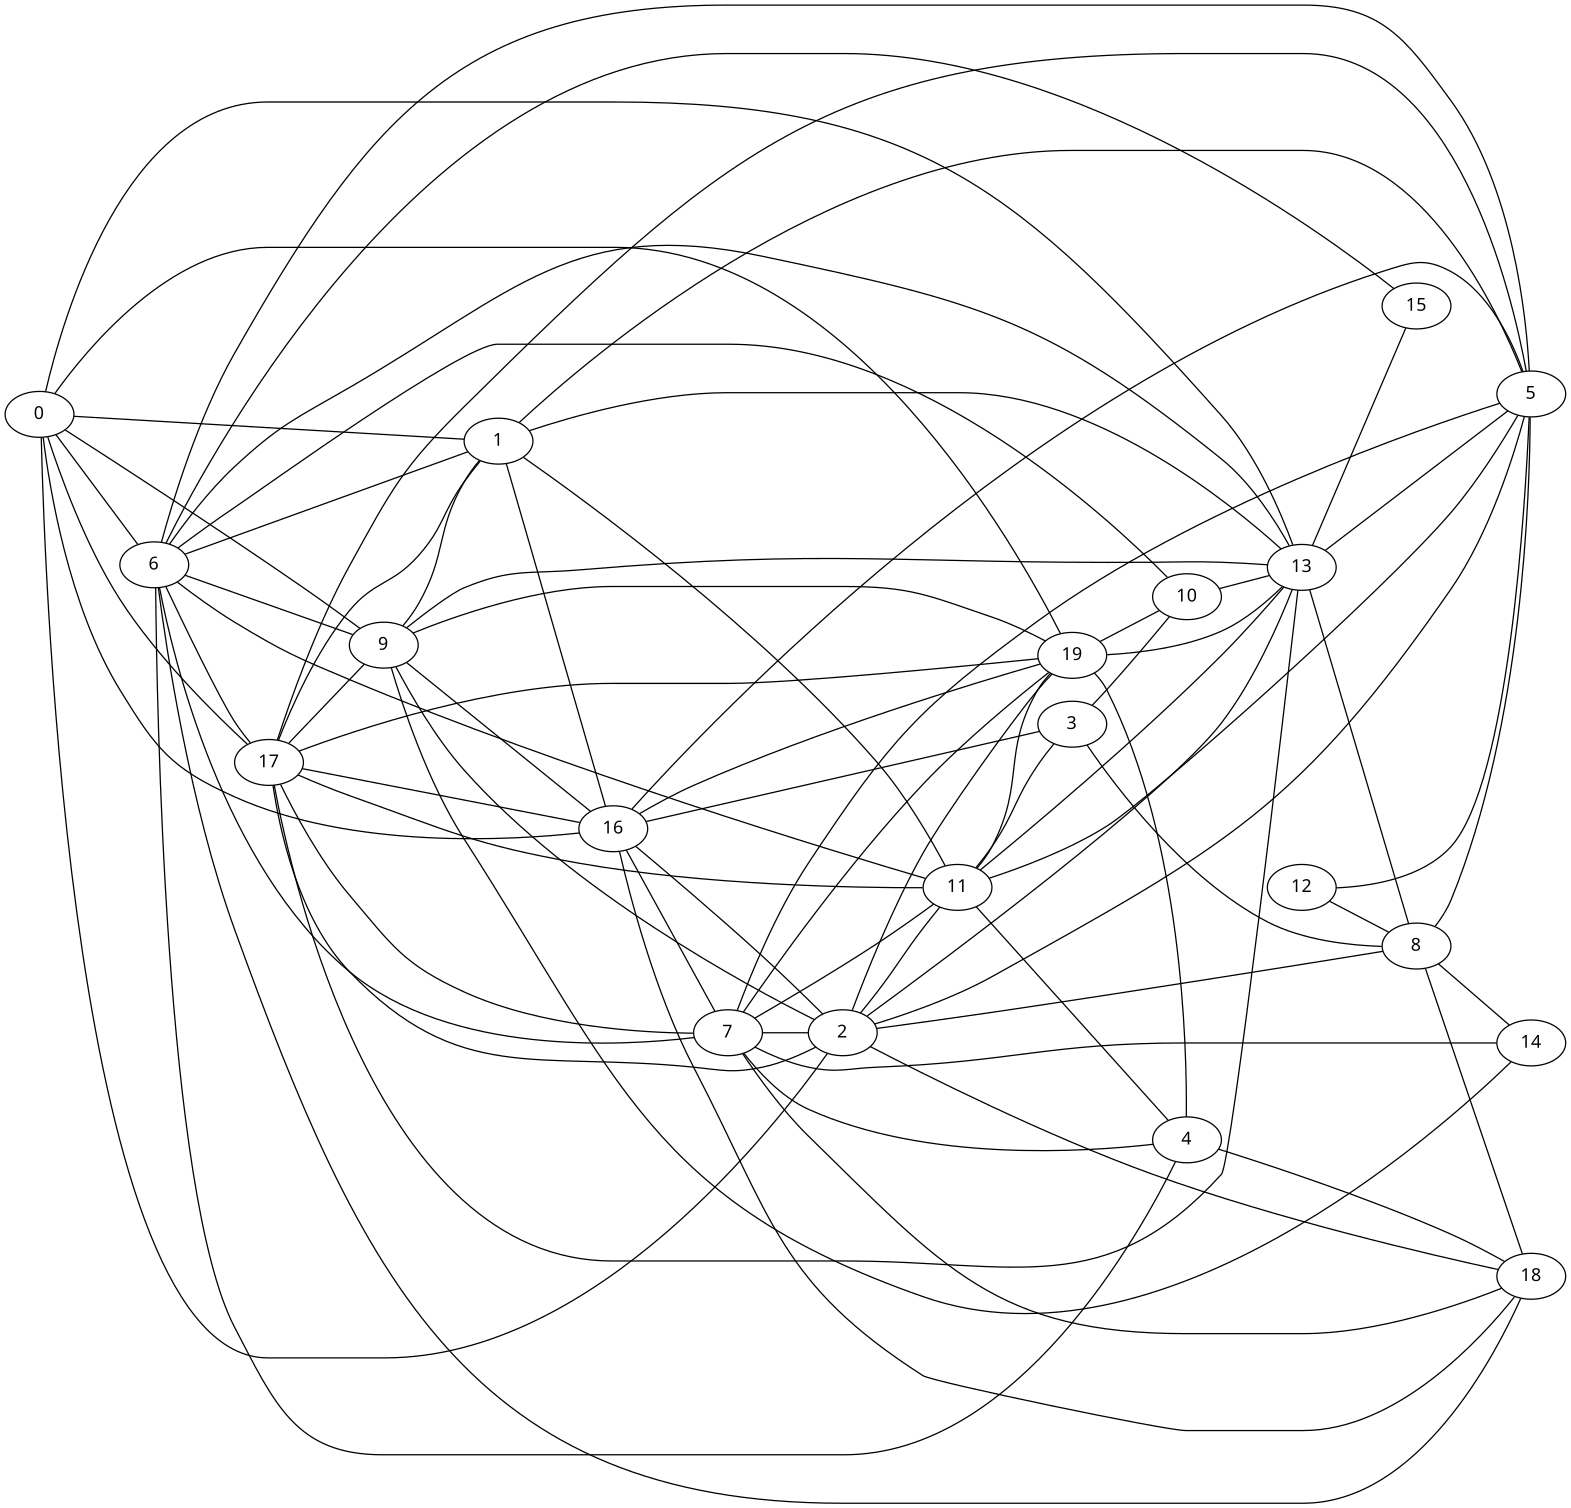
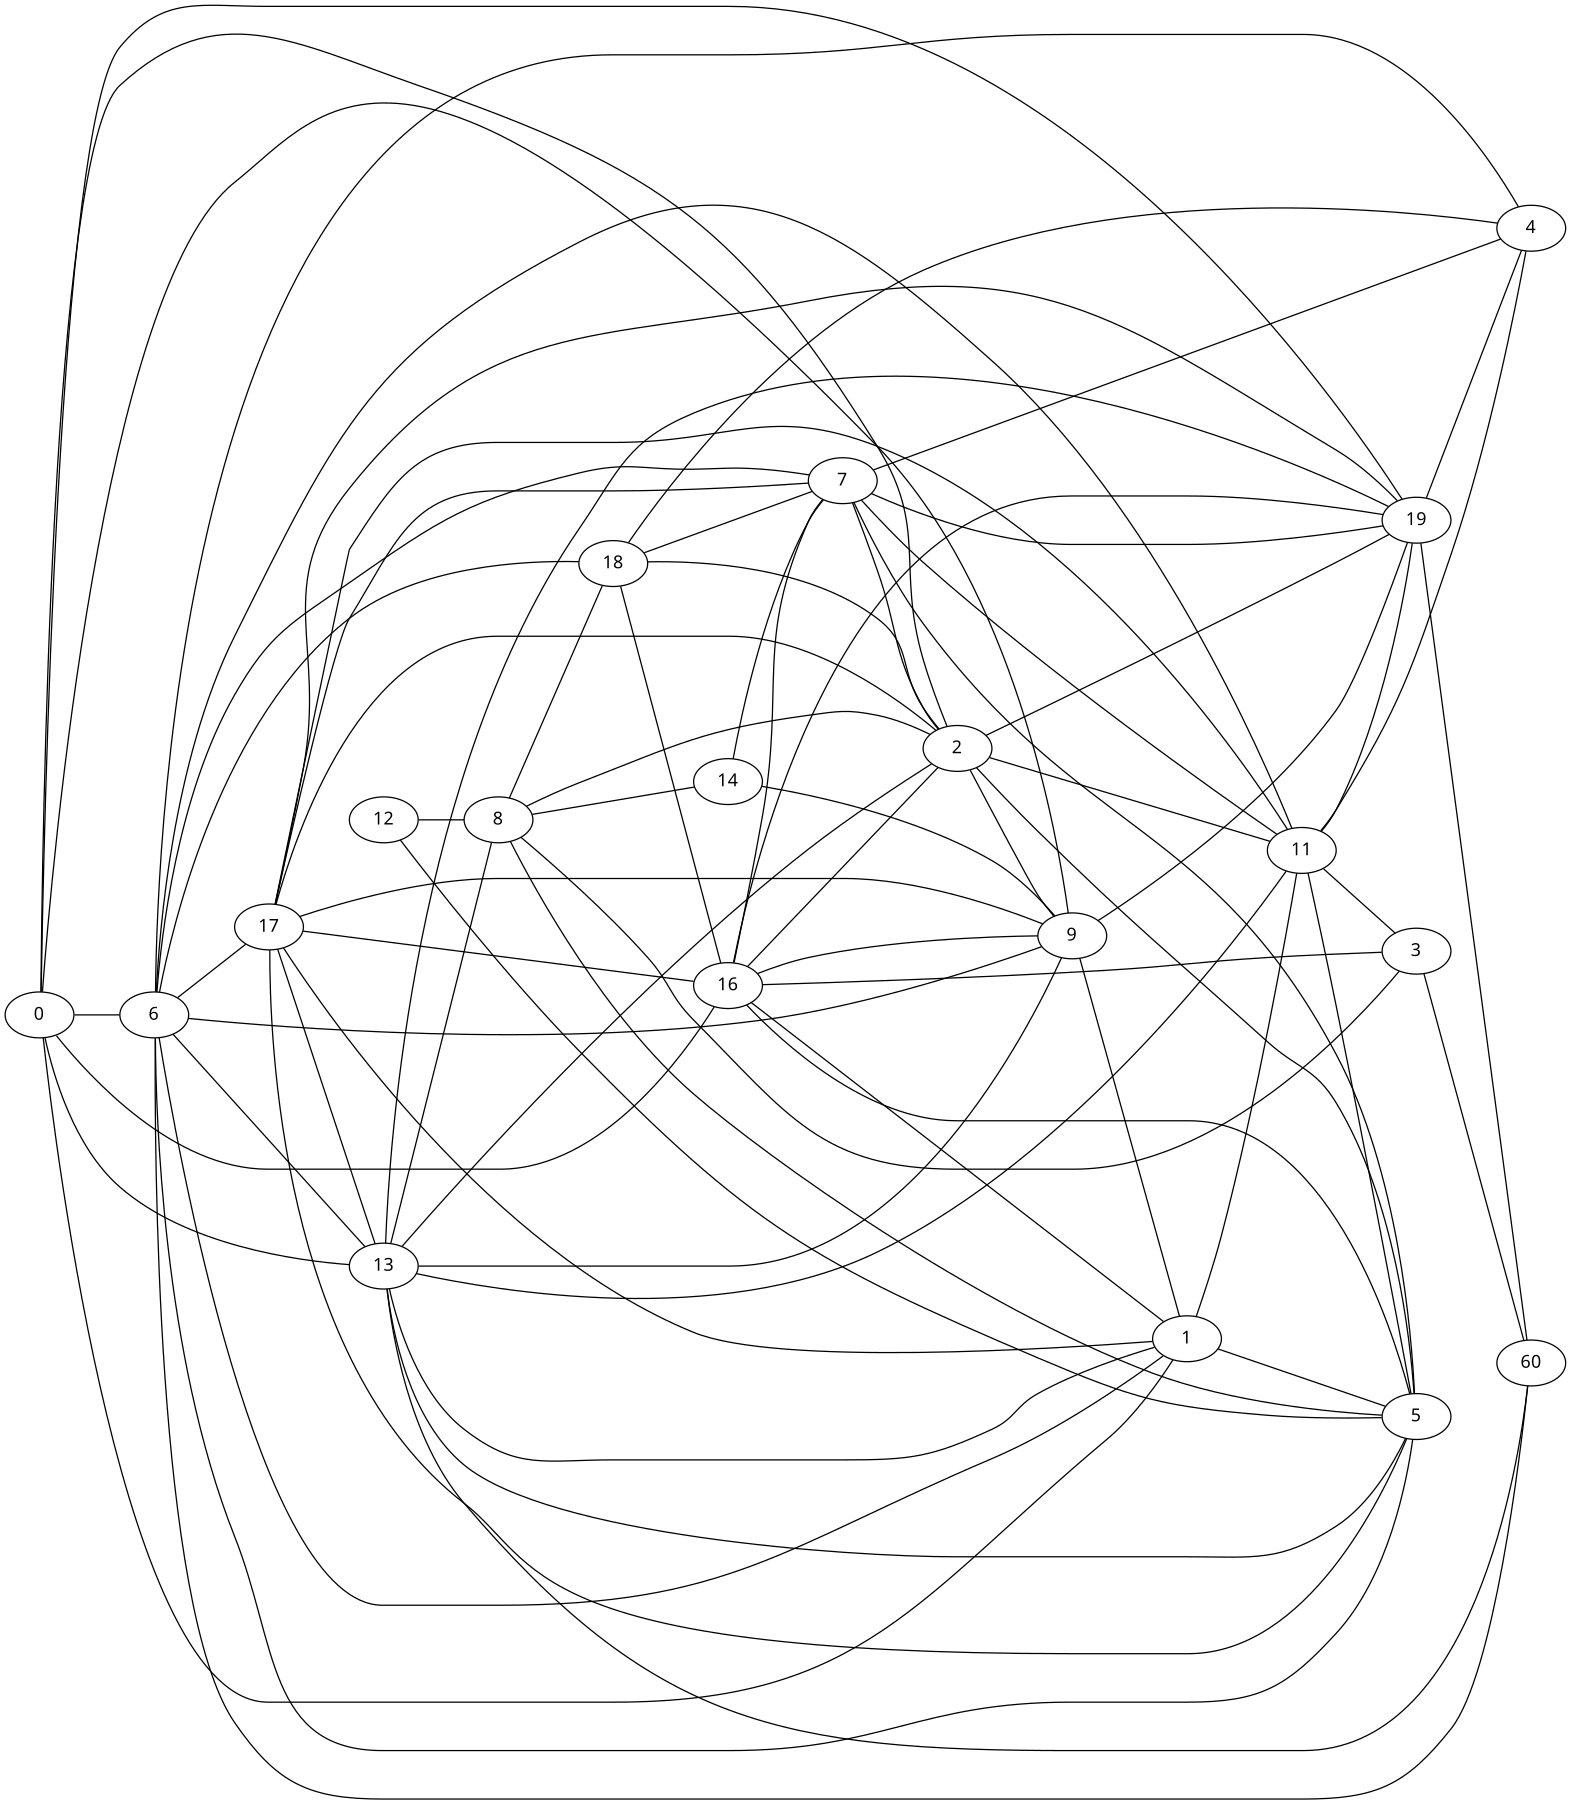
node "15": removed
node "10": label "10" -> "60"
edge "0" -- "17": removed
